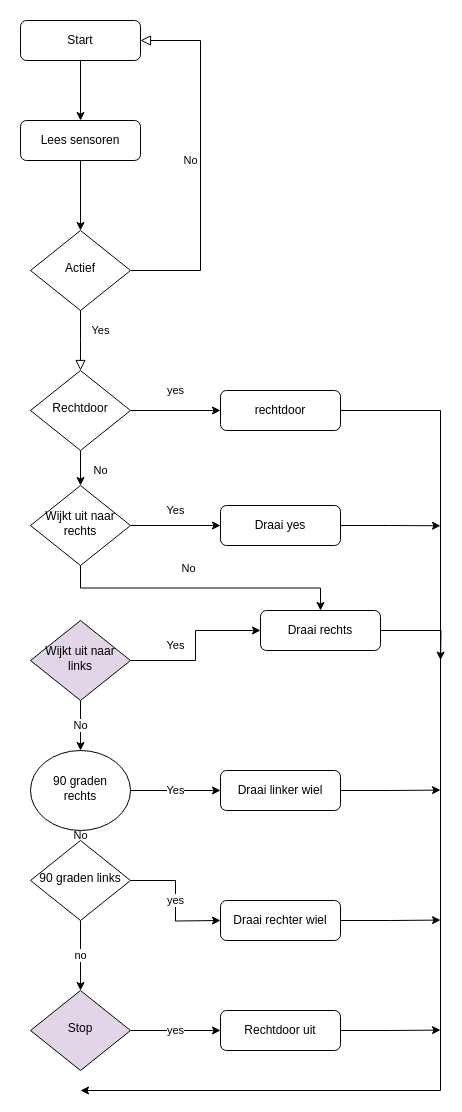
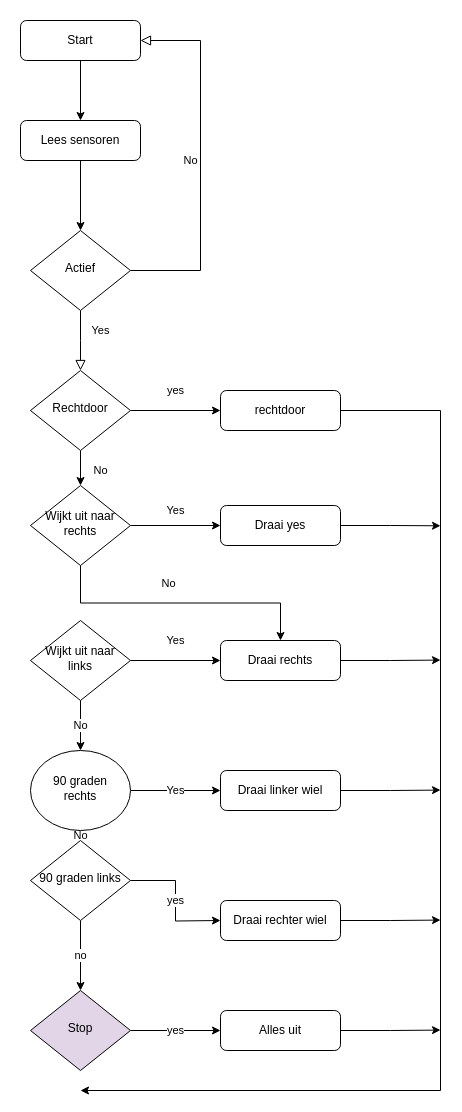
node "Draai rechts": moved (321, 631) -> (281, 661)
node "Wijkt uit naar links": fillcolor #e1d5e7 -> #ffffff
node "Rechtdoor uit": label "Rechtdoor uit" -> "Alles uit"
